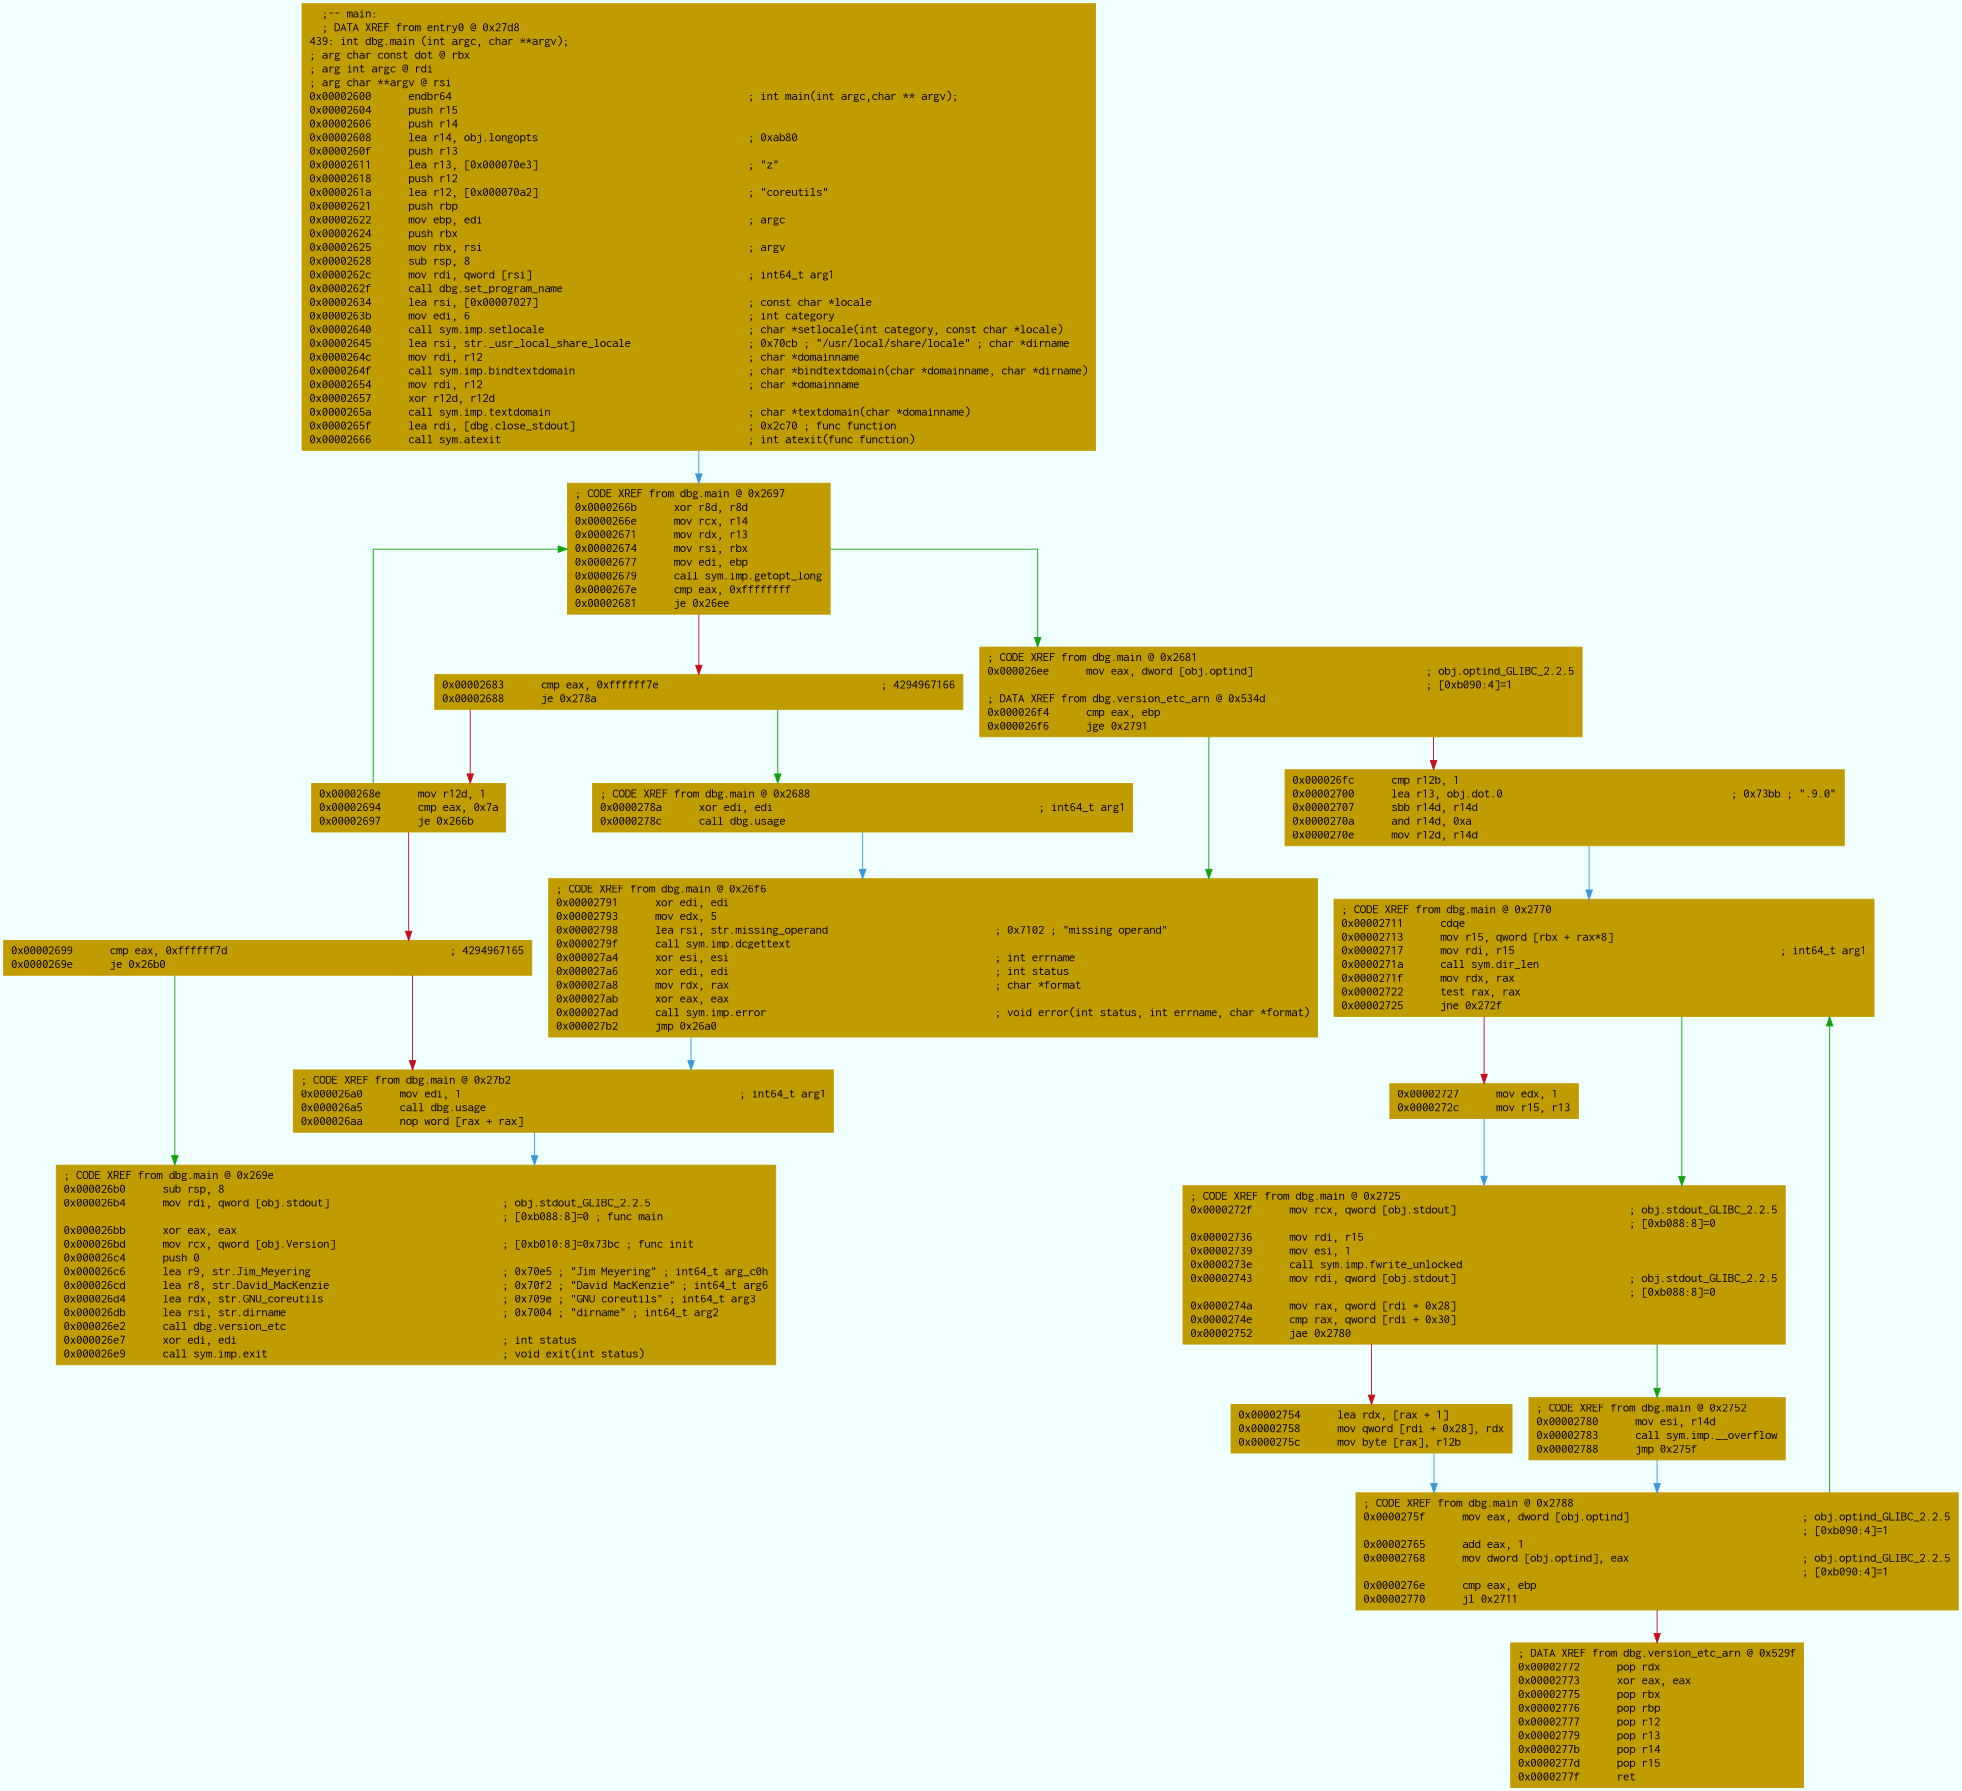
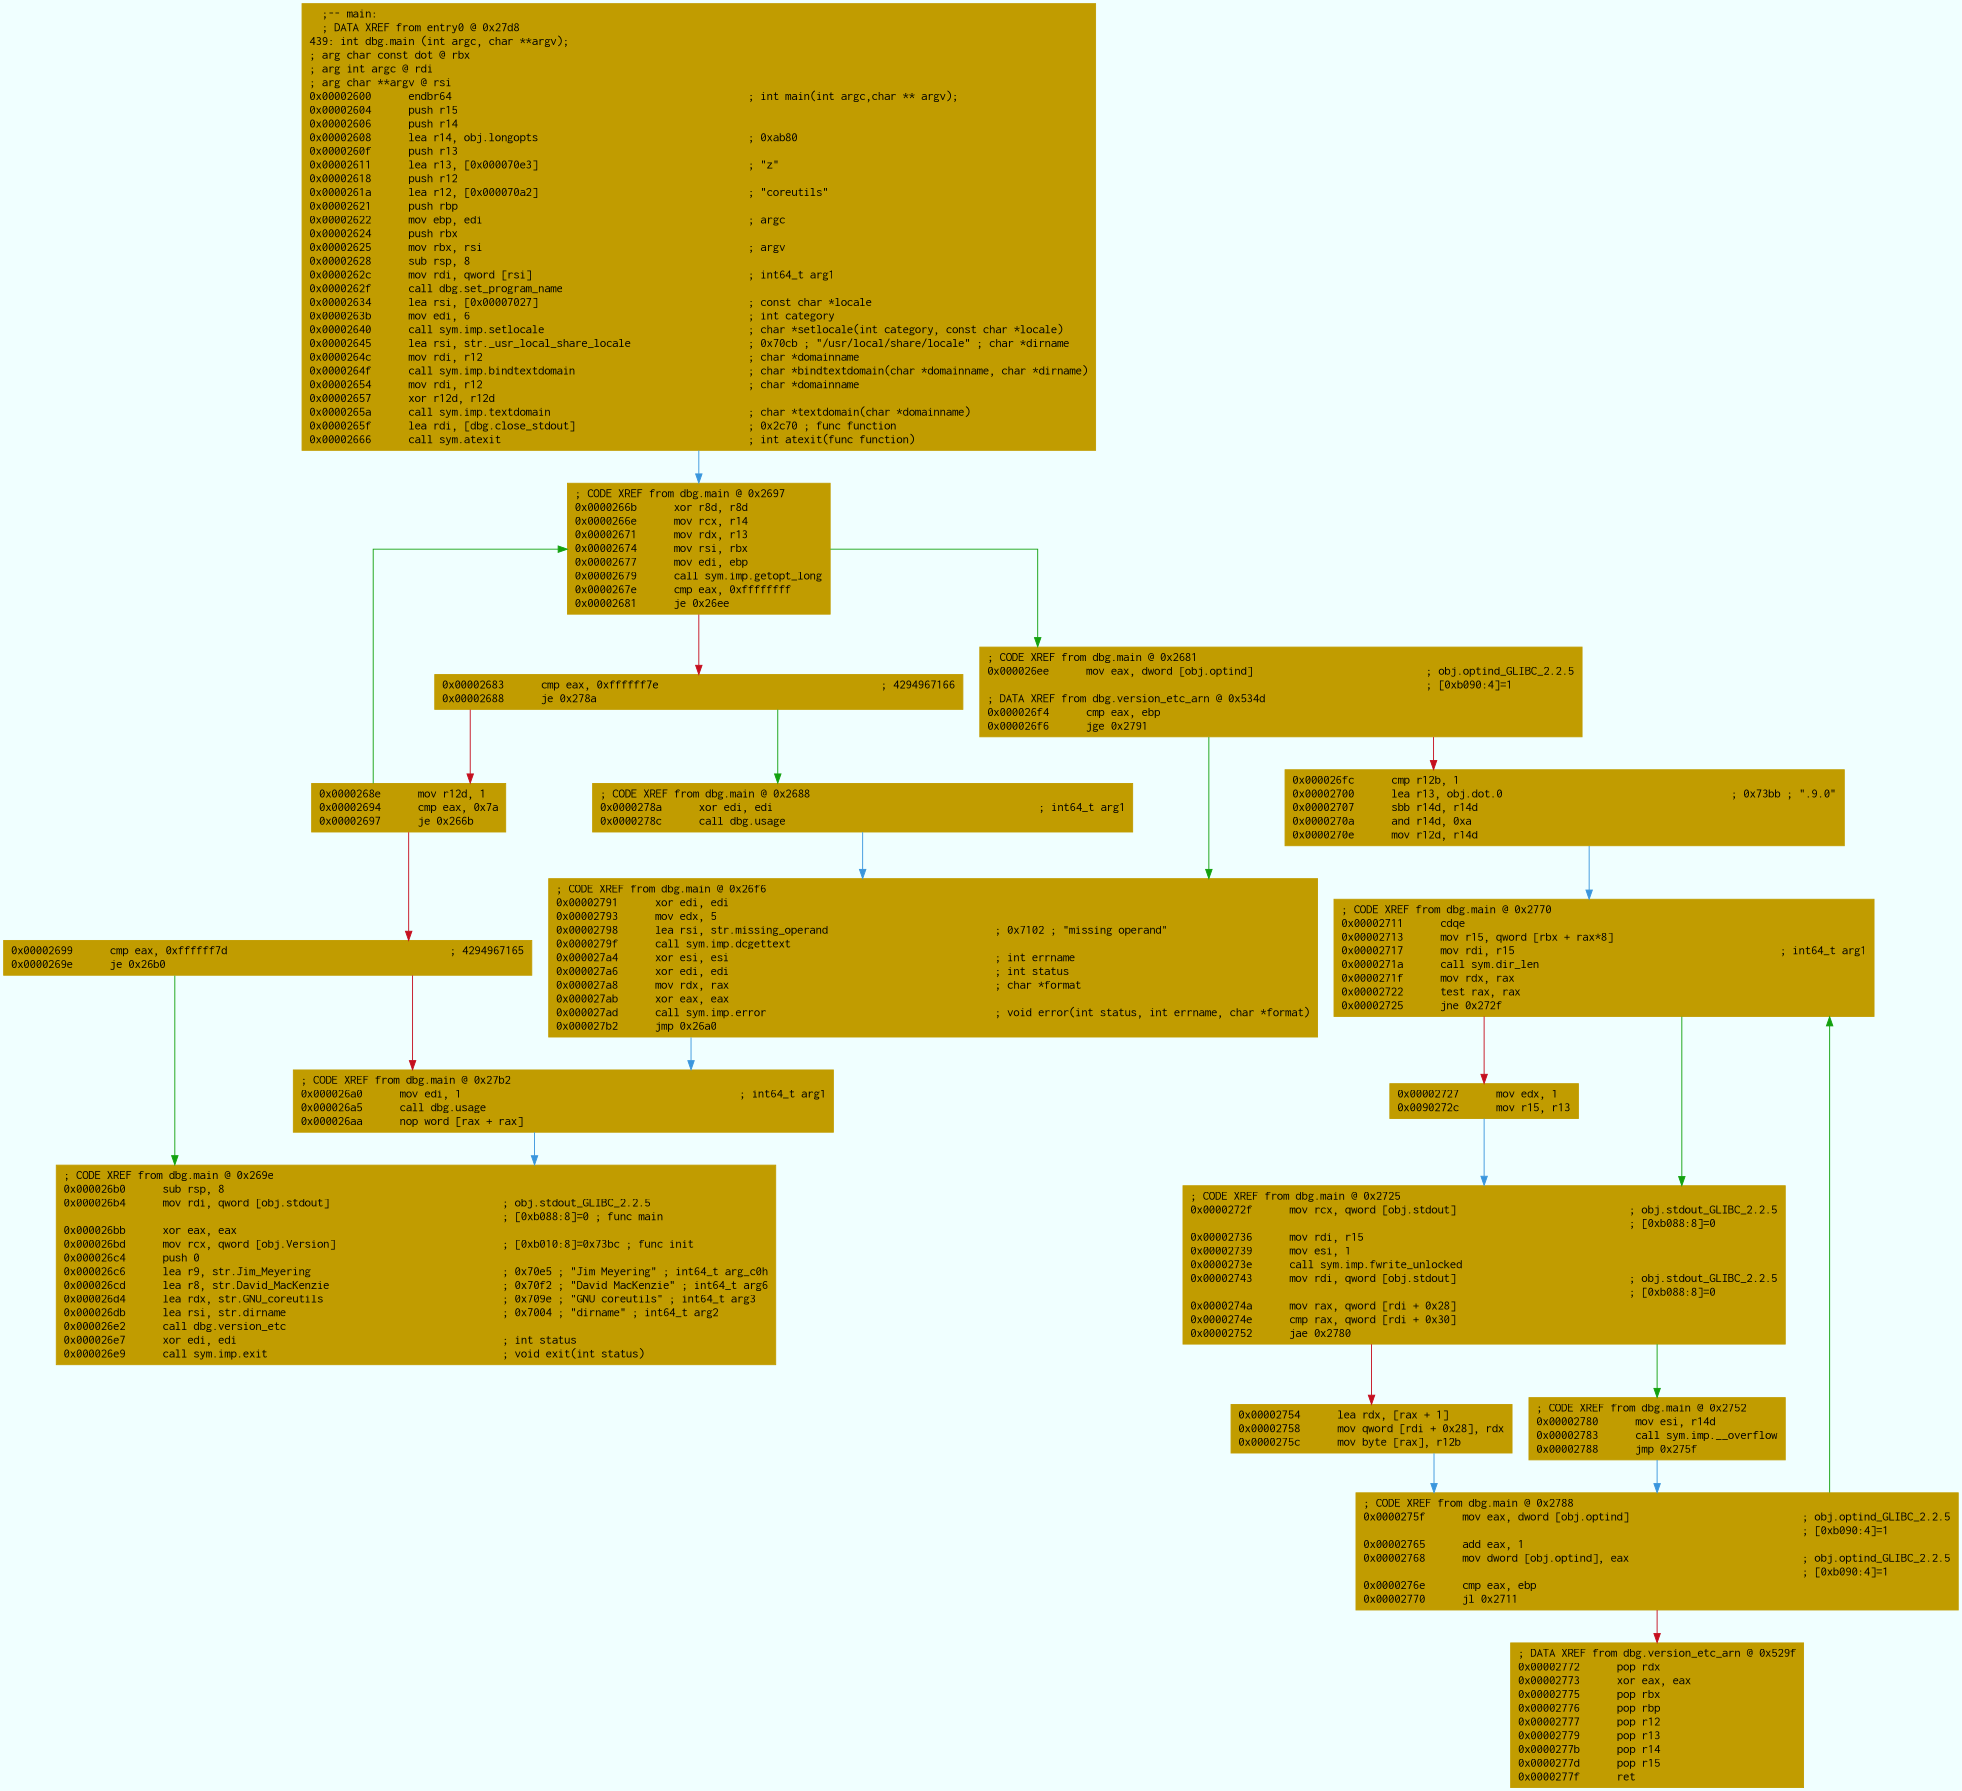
node "0x00002727      mov edx, 1 0x0000272c      mov r15, r13": label "0x00002727      mov edx, 1 0x0000272c      mov r15, r13" -> "0x00002727      mov edx, 1 0x0090272c      mov r15, r13"
